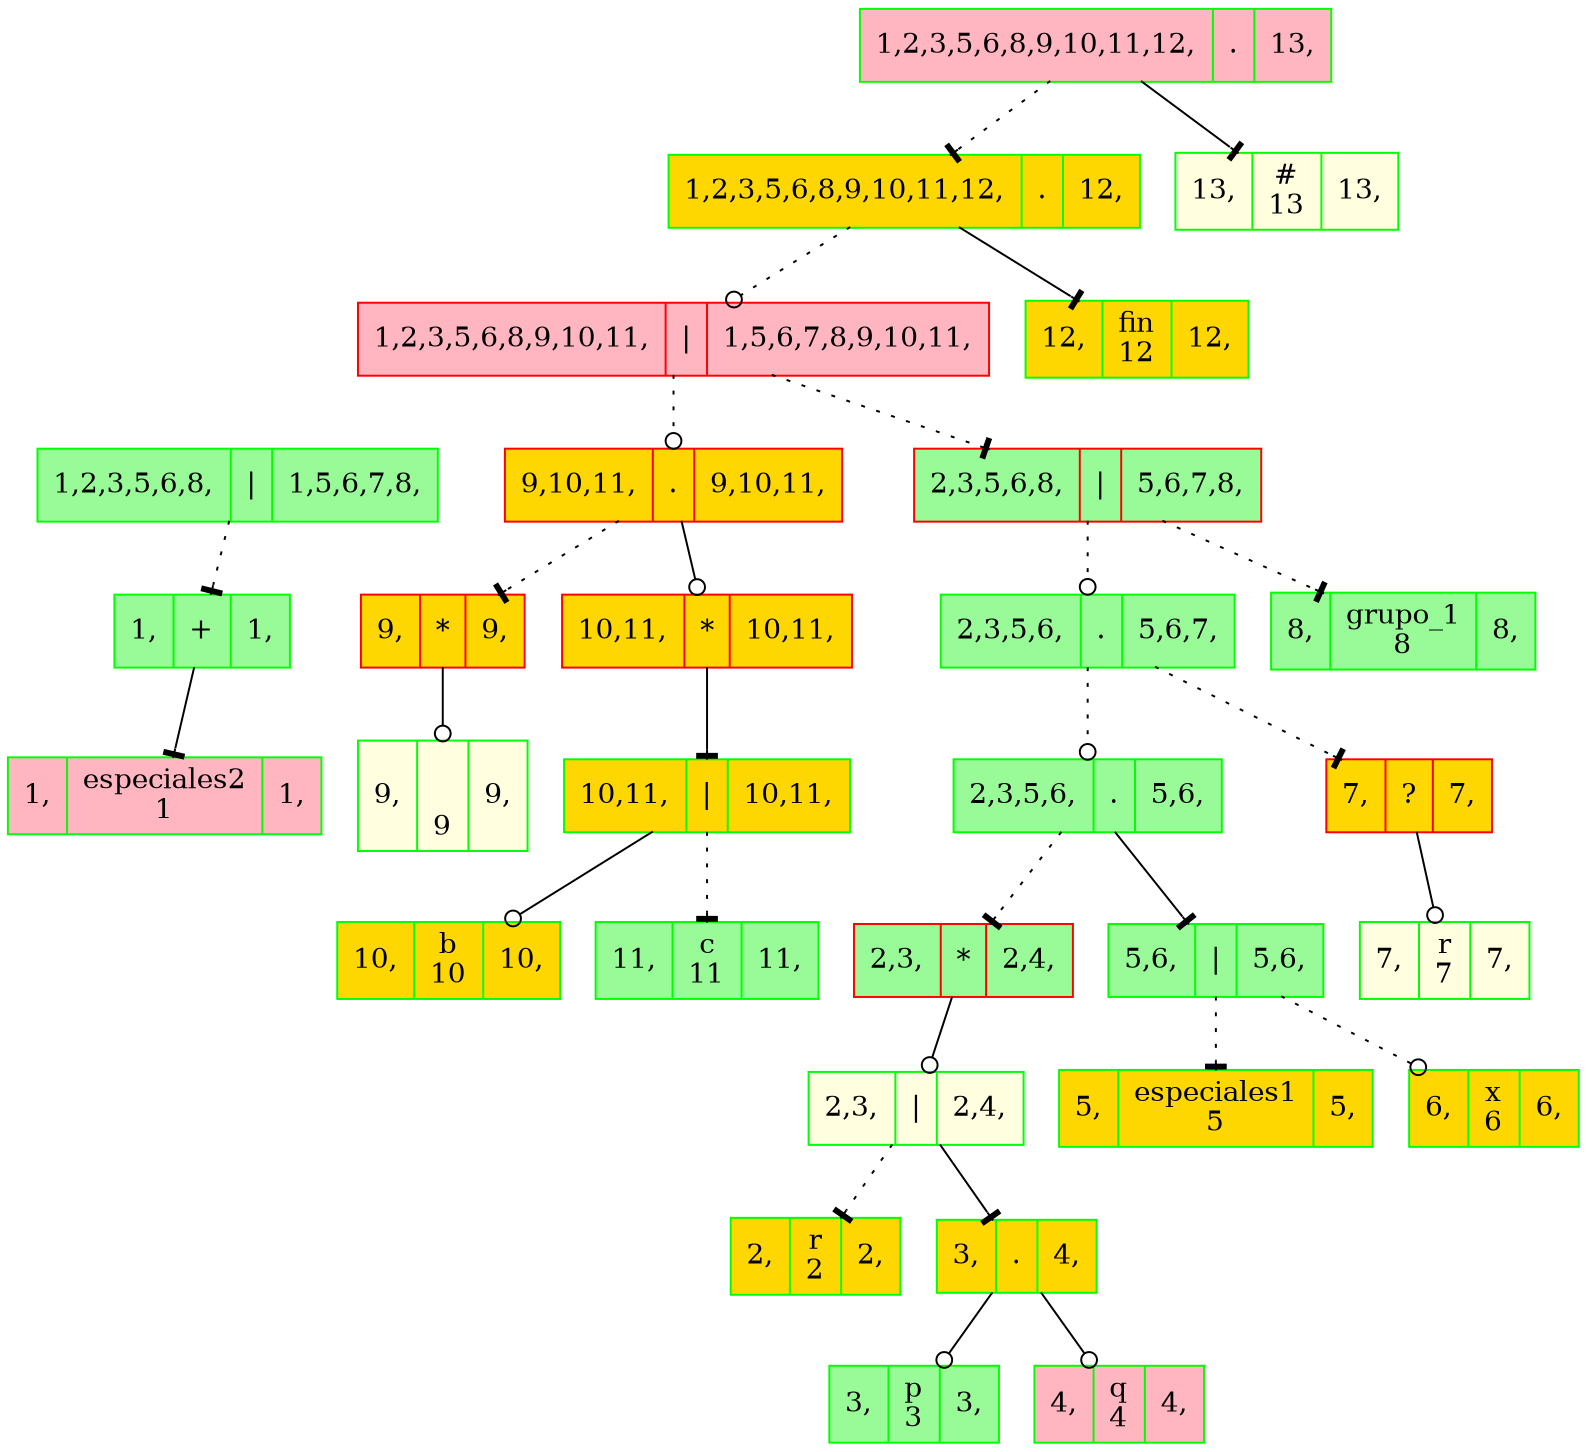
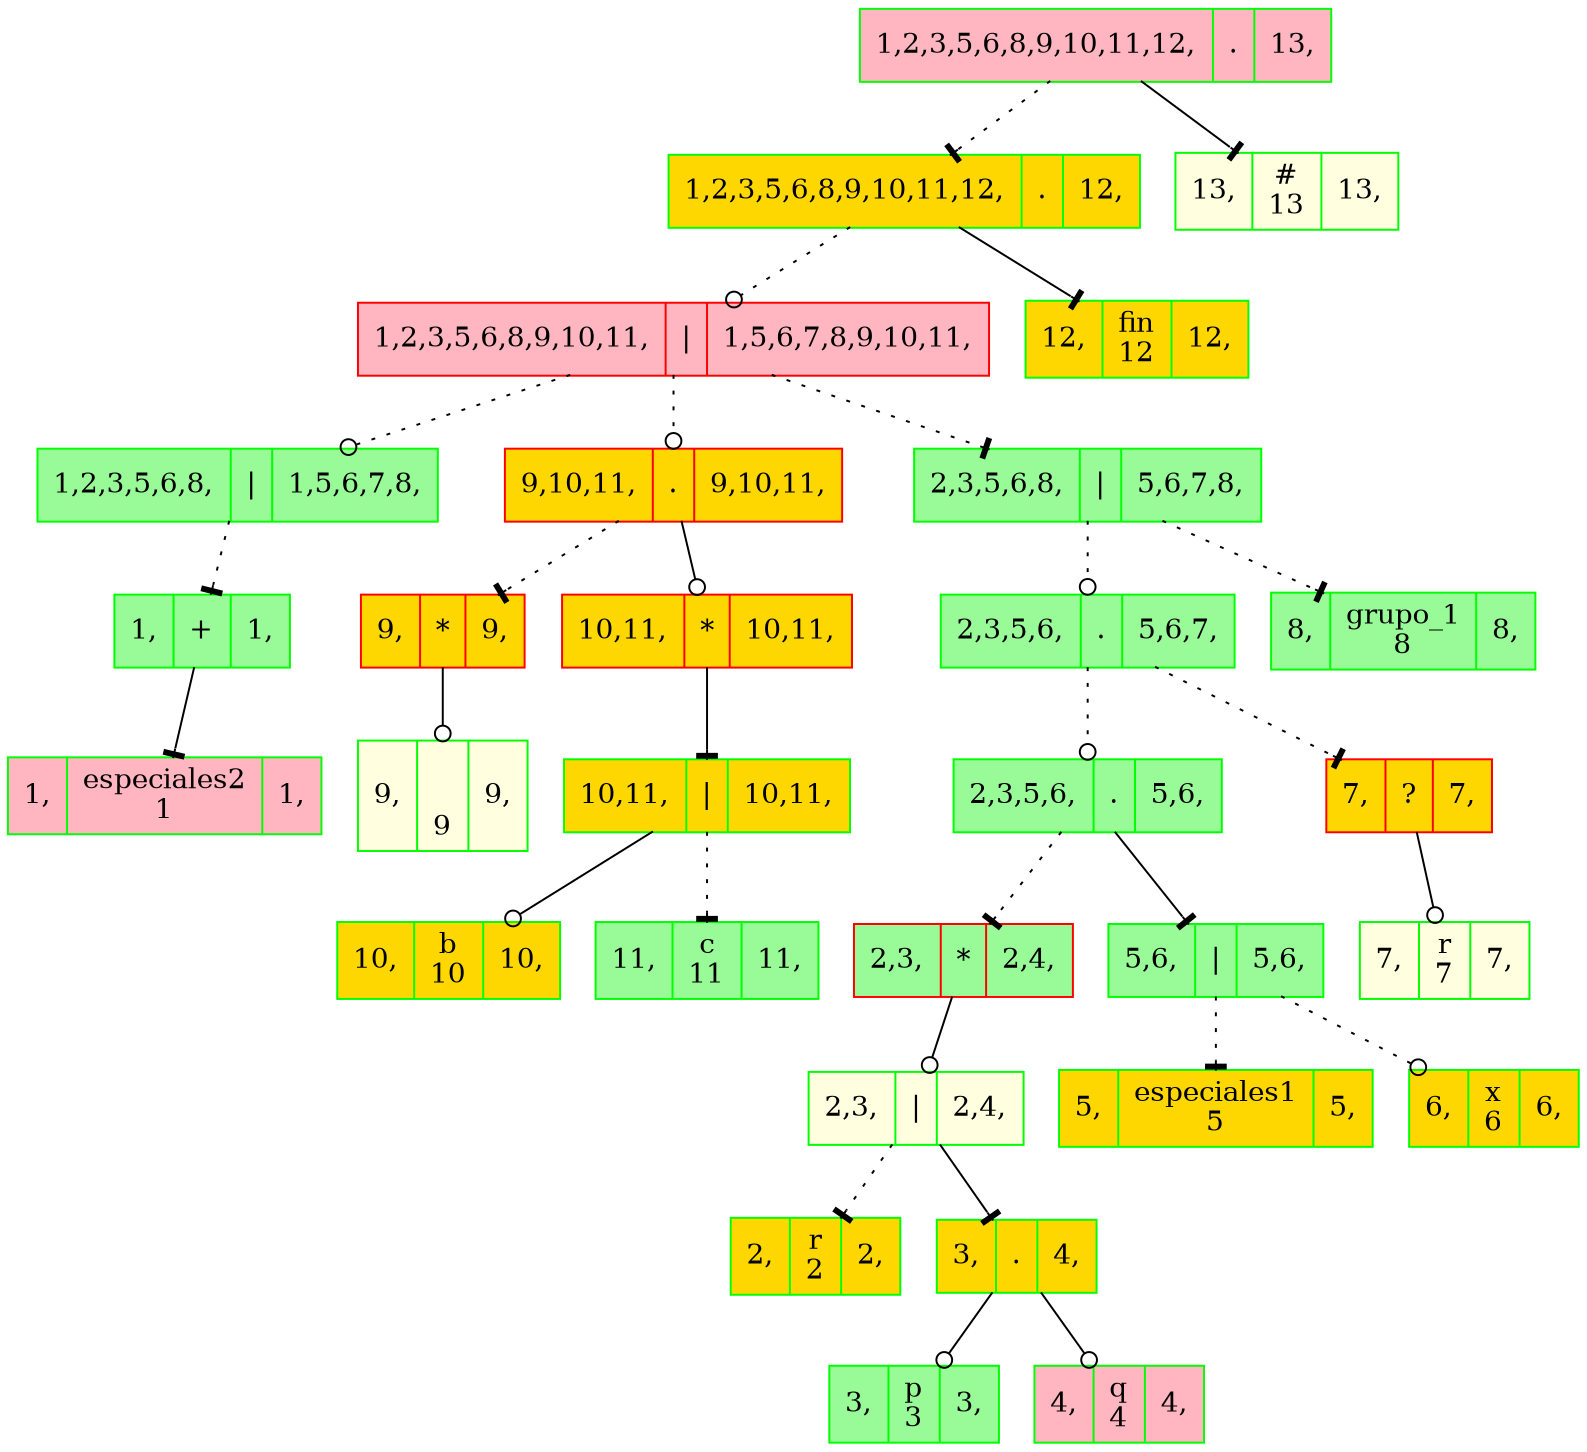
edge "1,2,3,5,6,8,9,10,11," -> "1,2,3,5,6,8,": added
node "2,3,5,6,8,": color red -> green
